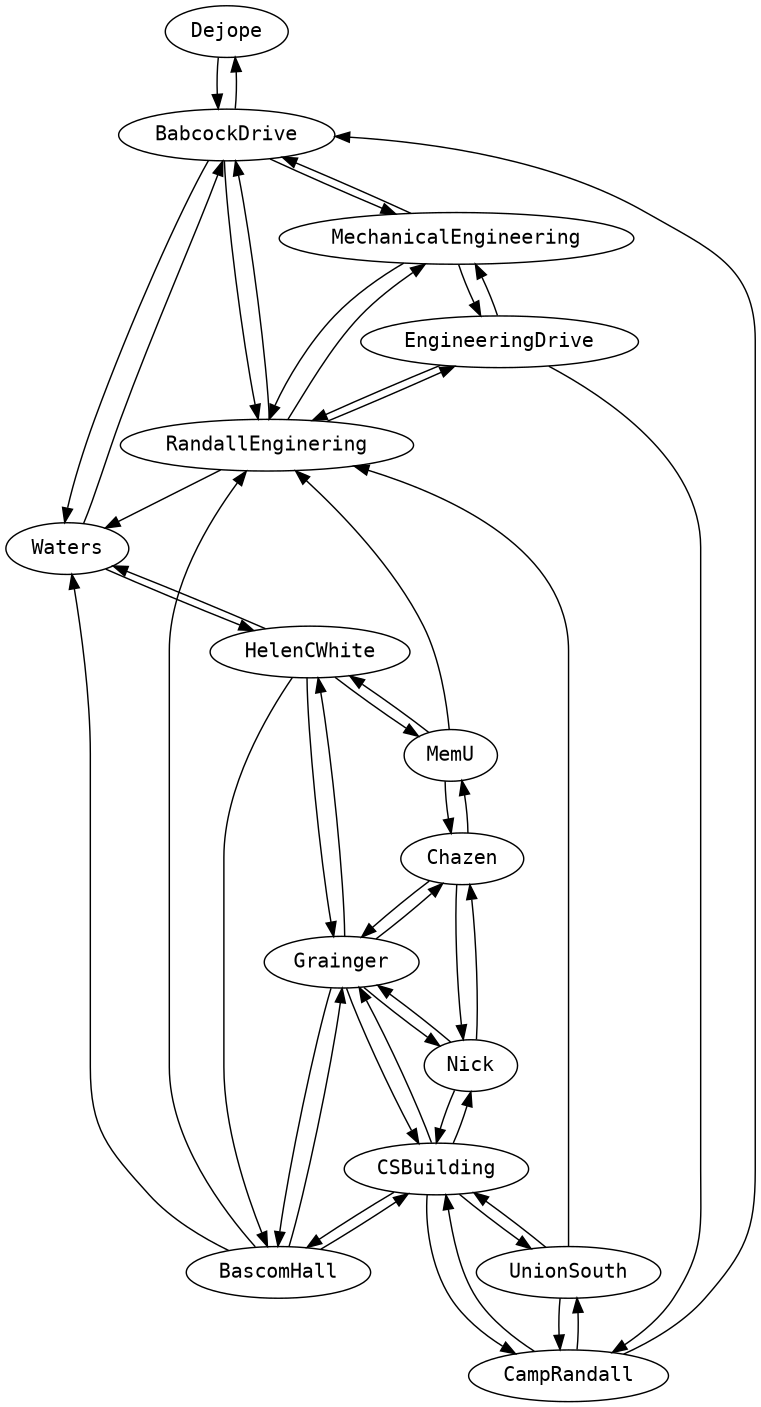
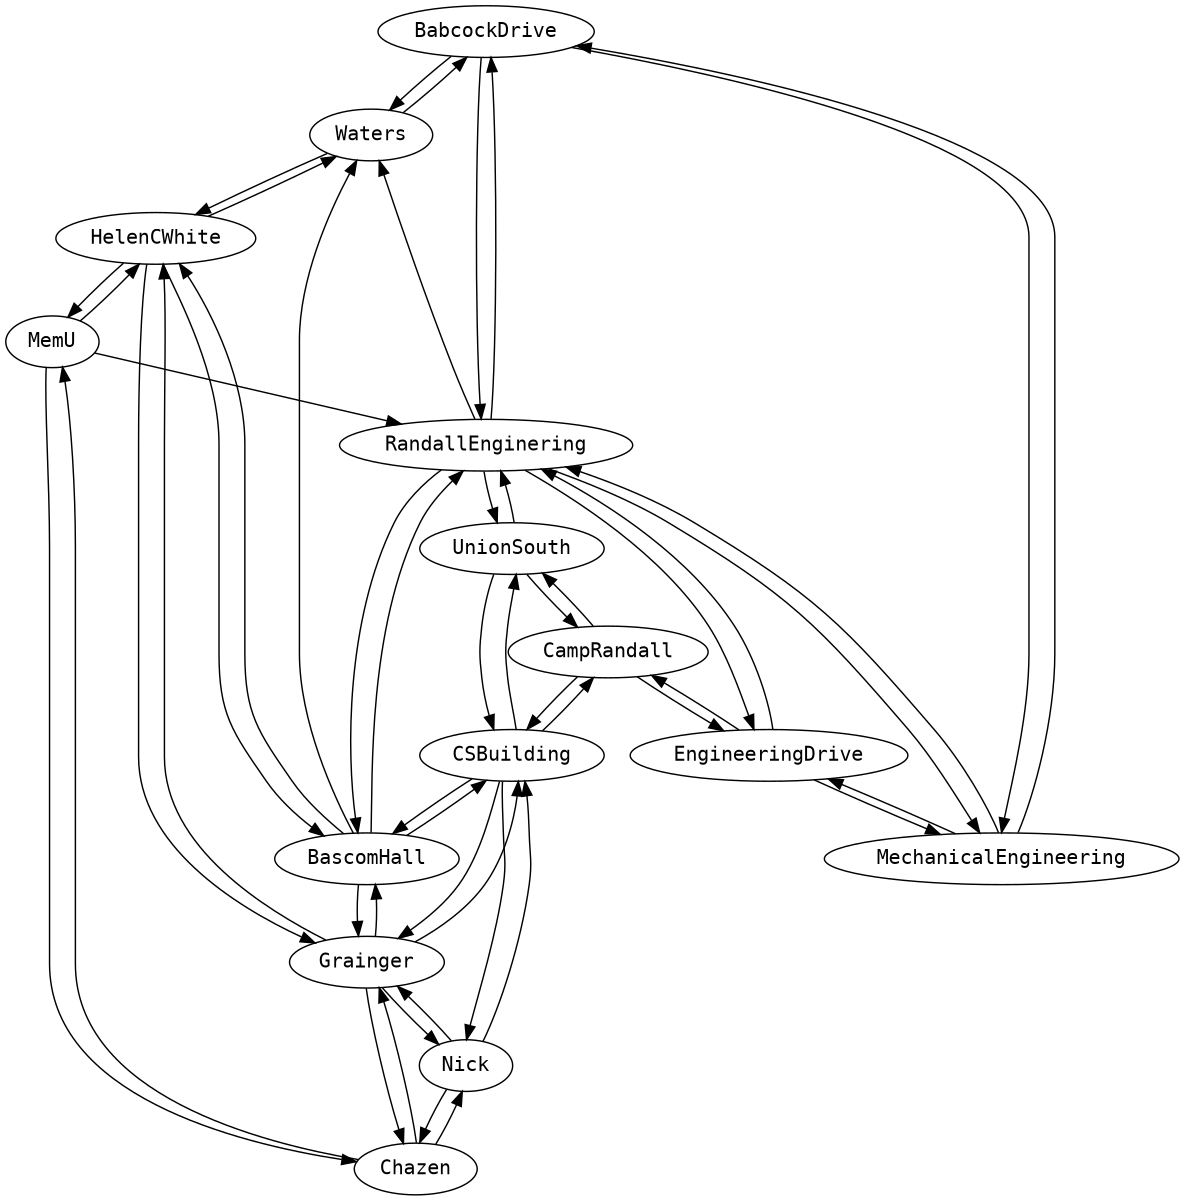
node "Dejope": removed
edge "RandallEnginering" -> "UnionSouth": added
edge "BascomHall" -> "HelenCWhite": added
edge "CampRandall" -> "BabcockDrive": now "CampRandall" -> "EngineeringDrive"
edge "RandallEnginering" -> "BascomHall": added
